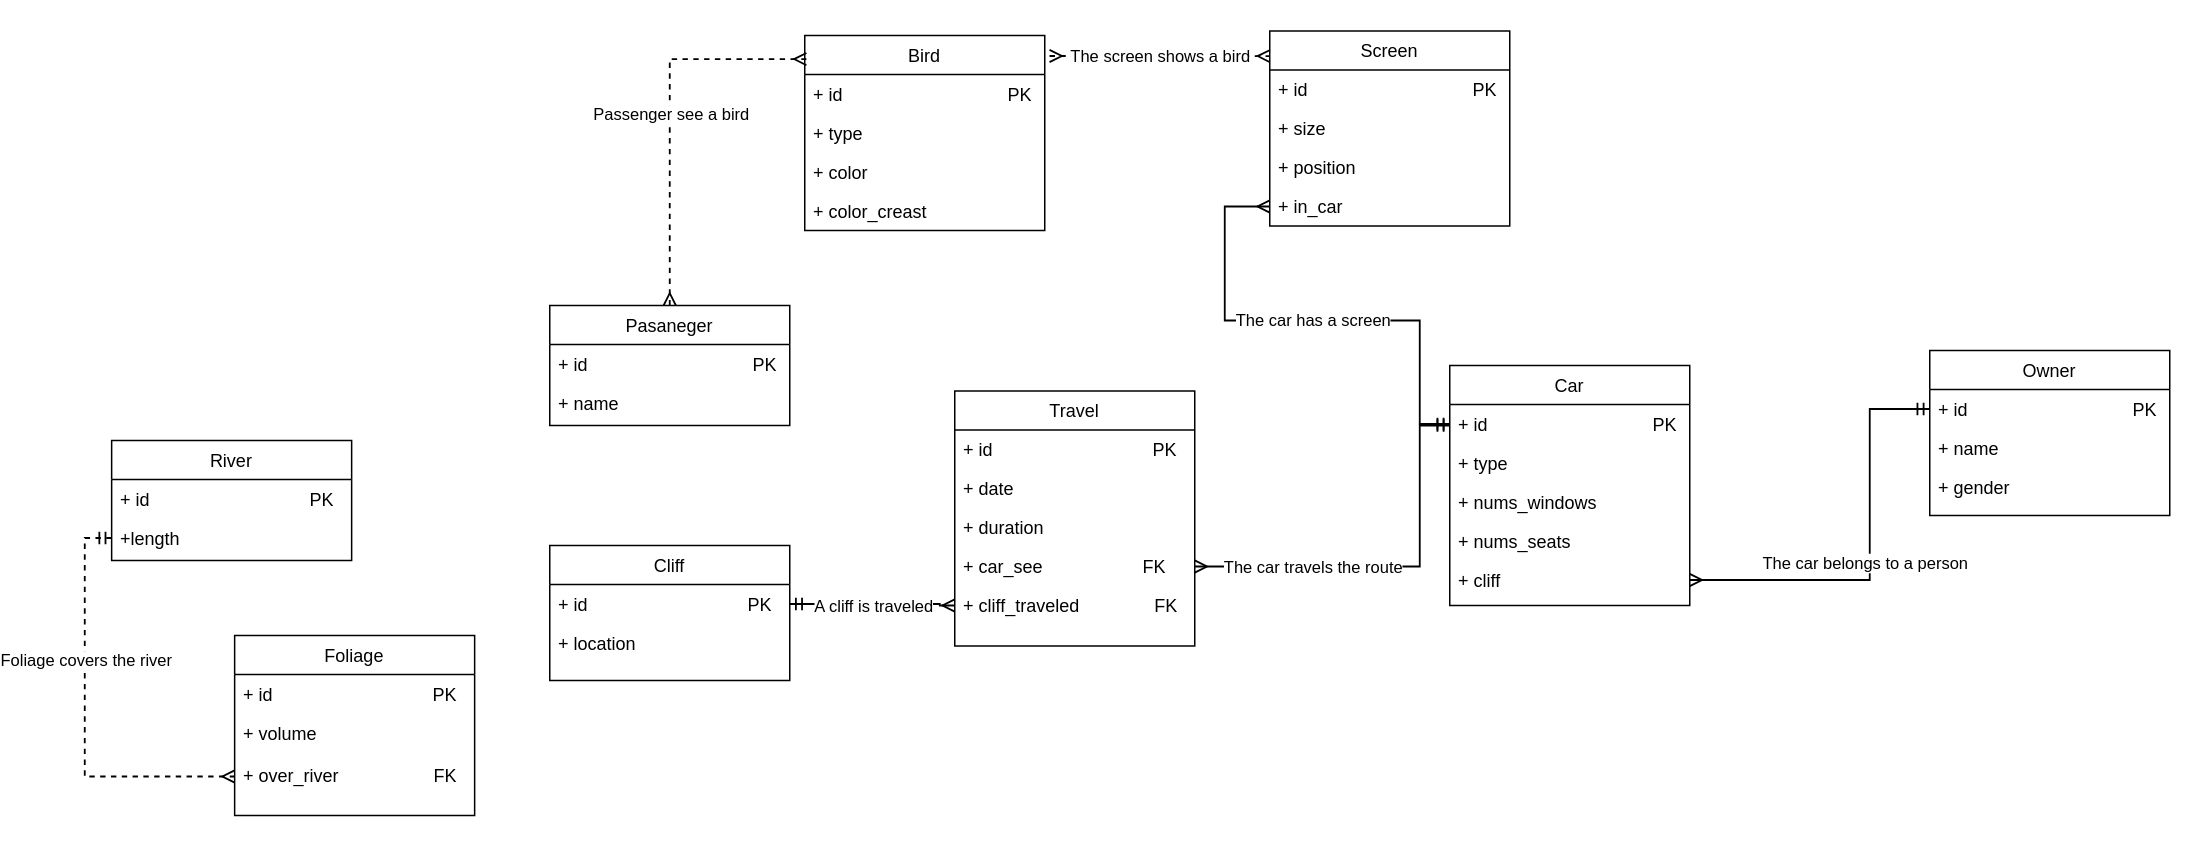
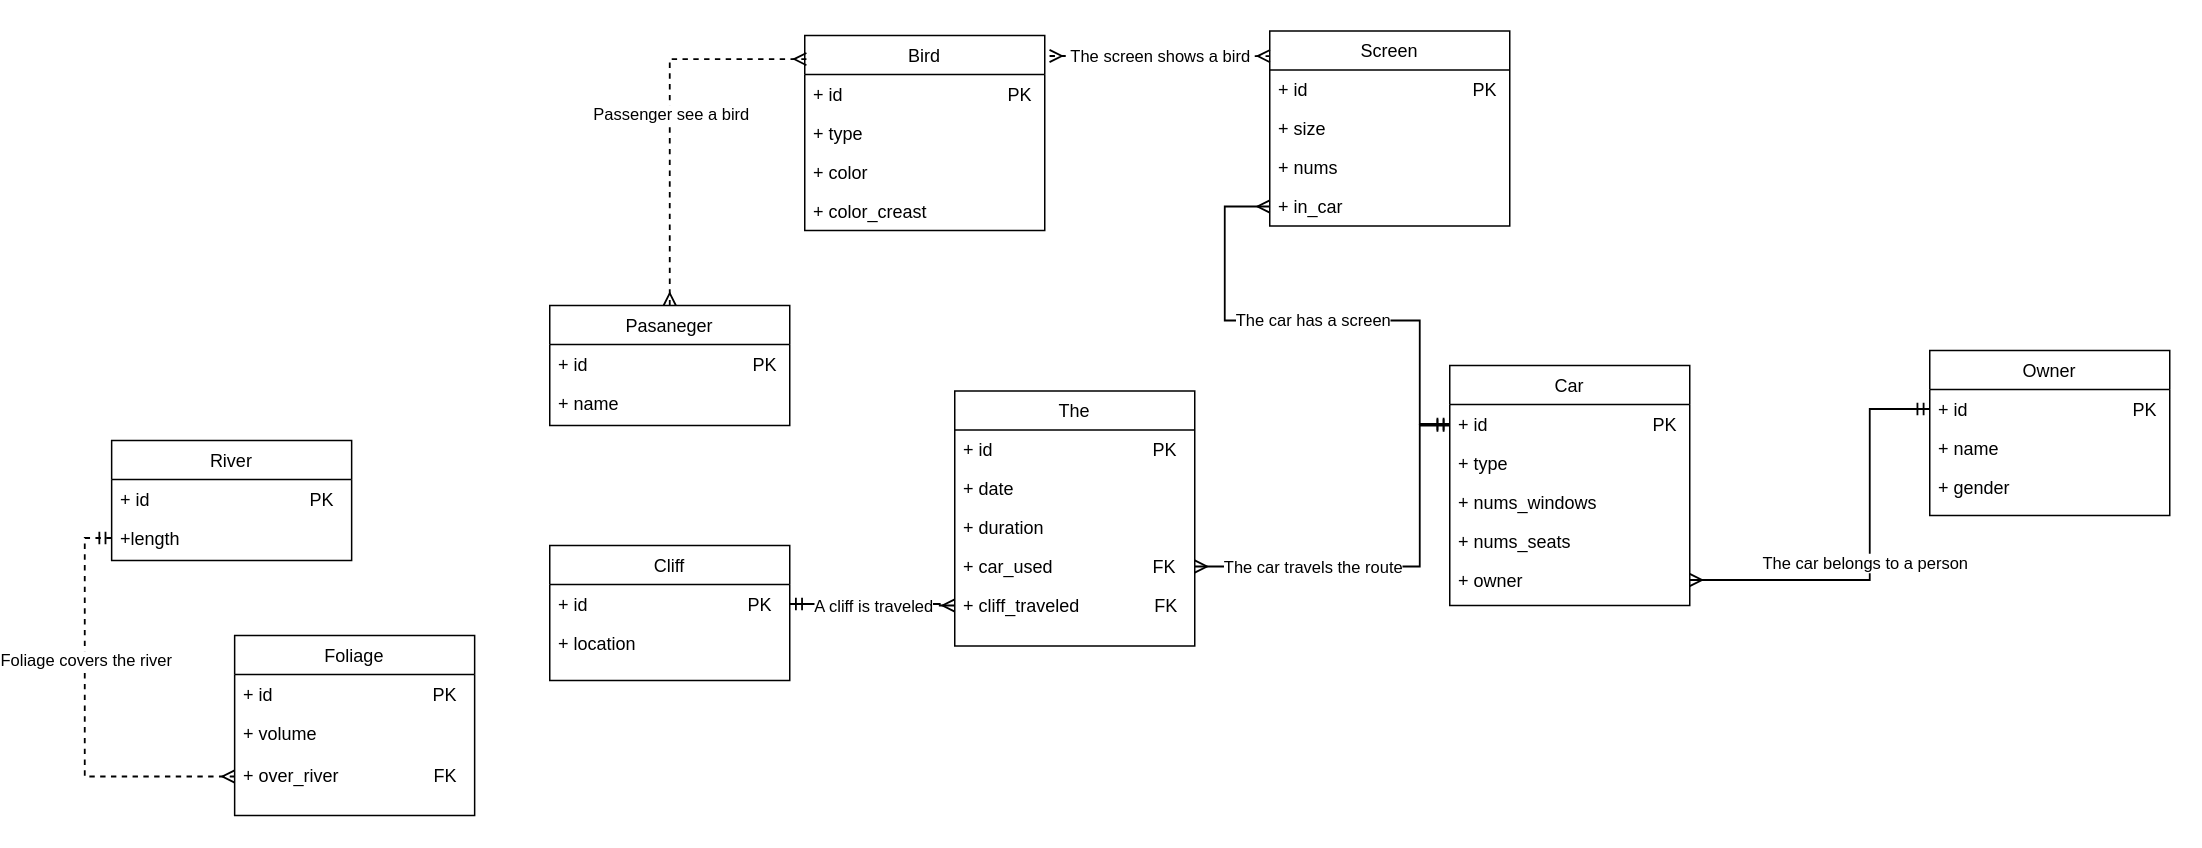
node "+ position": label "+ position" -> "+ nums"
node "Travel": label "Travel" -> "The"
node "+ car_see FK": label "+ car_see FK" -> "+ car_used FK"
node "+ cliff": label "+ cliff" -> "+ owner"
